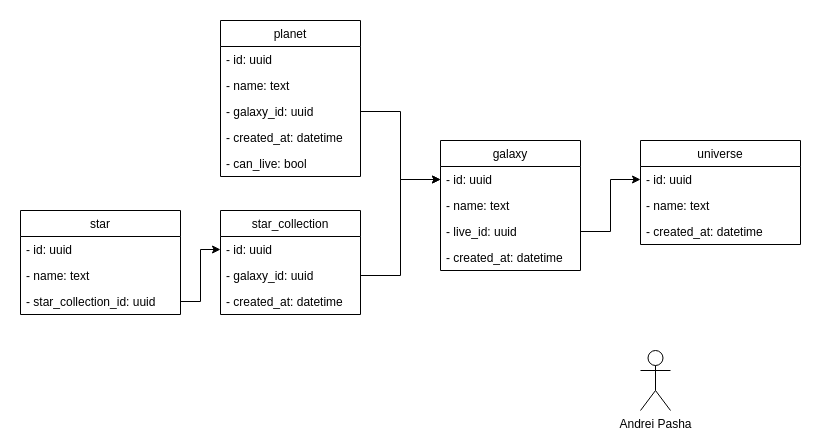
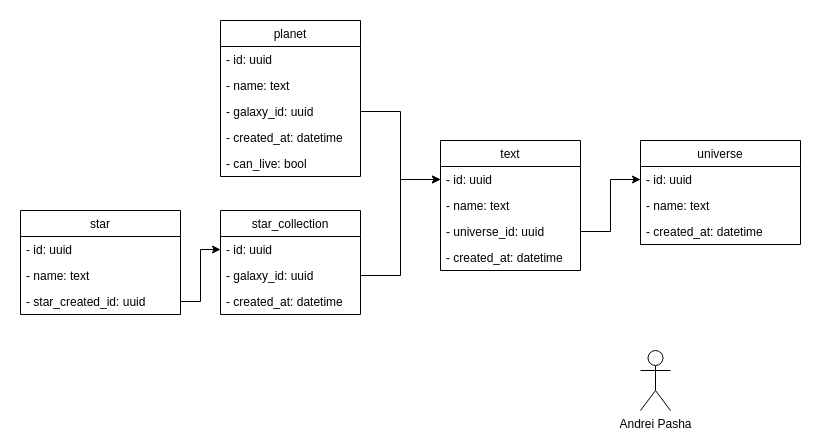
node "galaxy": label "galaxy" -> "text"
node "- live_id: uuid": label "- live_id: uuid" -> "- universe_id: uuid"
node "- star_collection_id: uuid": label "- star_collection_id: uuid" -> "- star_created_id: uuid"
